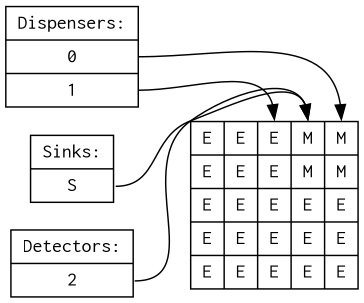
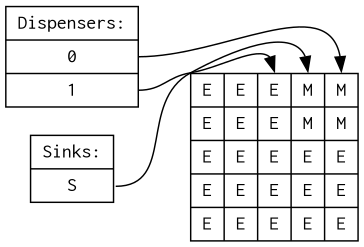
node "Detectors:": removed
